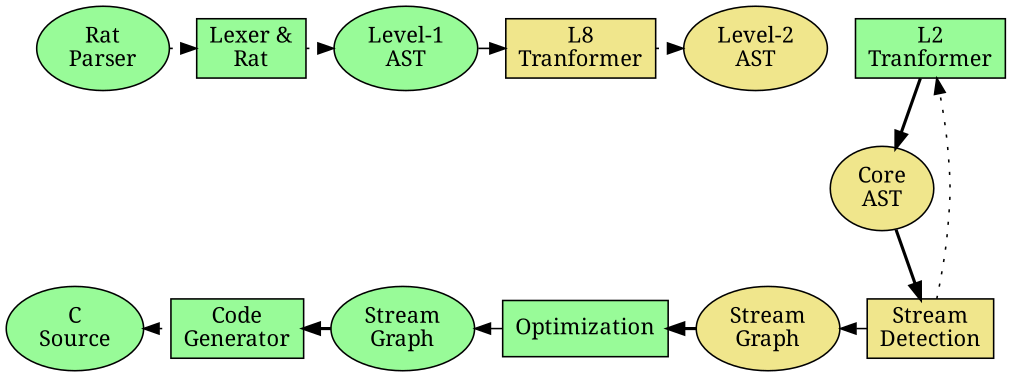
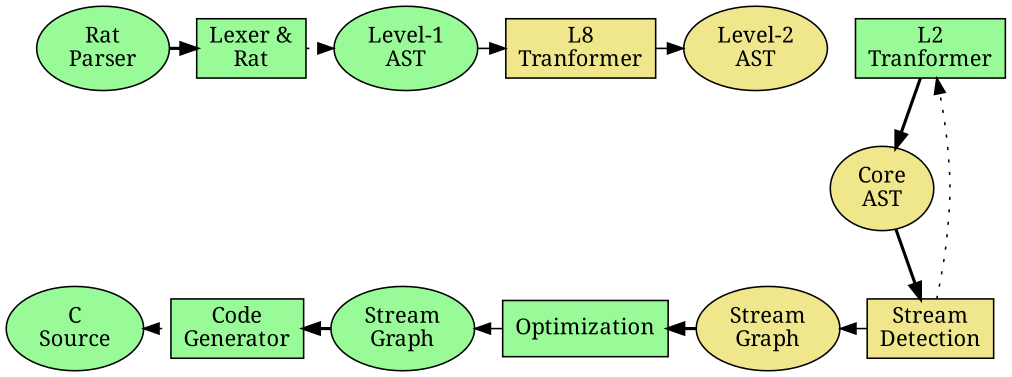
edge "Rat Parser" -> "Lexer & Rat": style dotted -> bold
edge "L8 Tranformer" -> "Level-2 AST": style dotted -> solid
